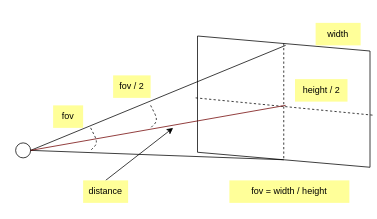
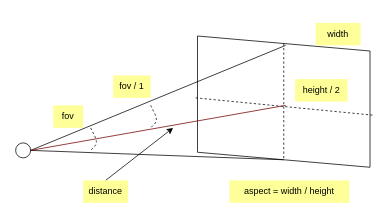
node "fov / 2": label "fov / 2" -> "fov / 1"
node "fov = width / height": label "fov = width / height" -> "aspect = width / height"
